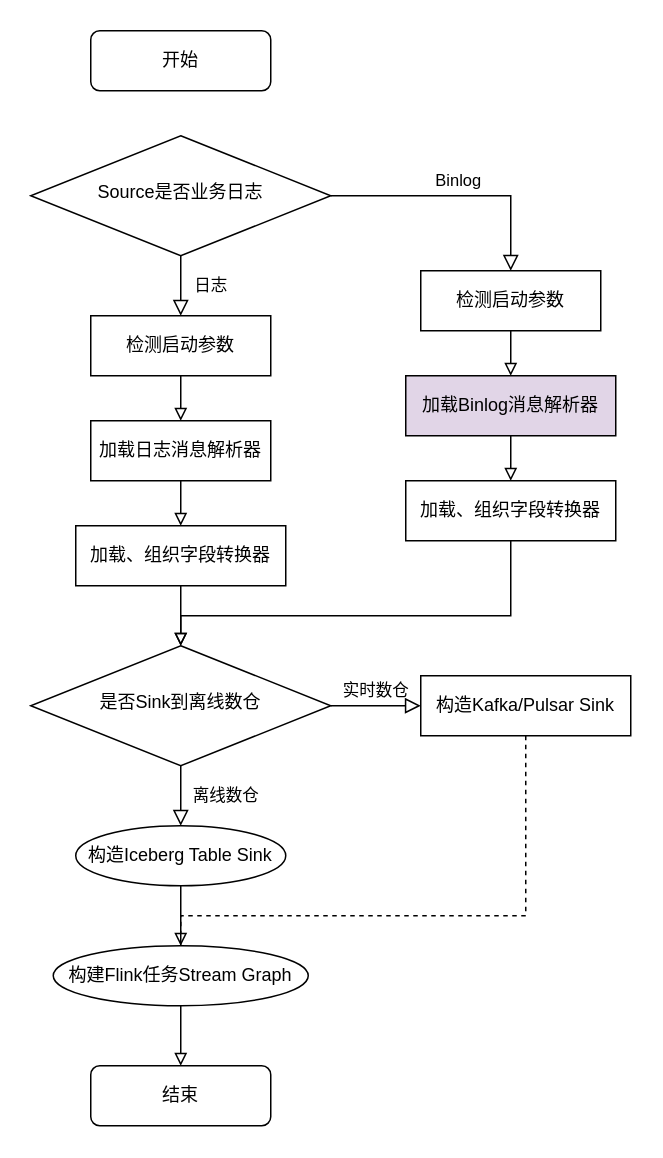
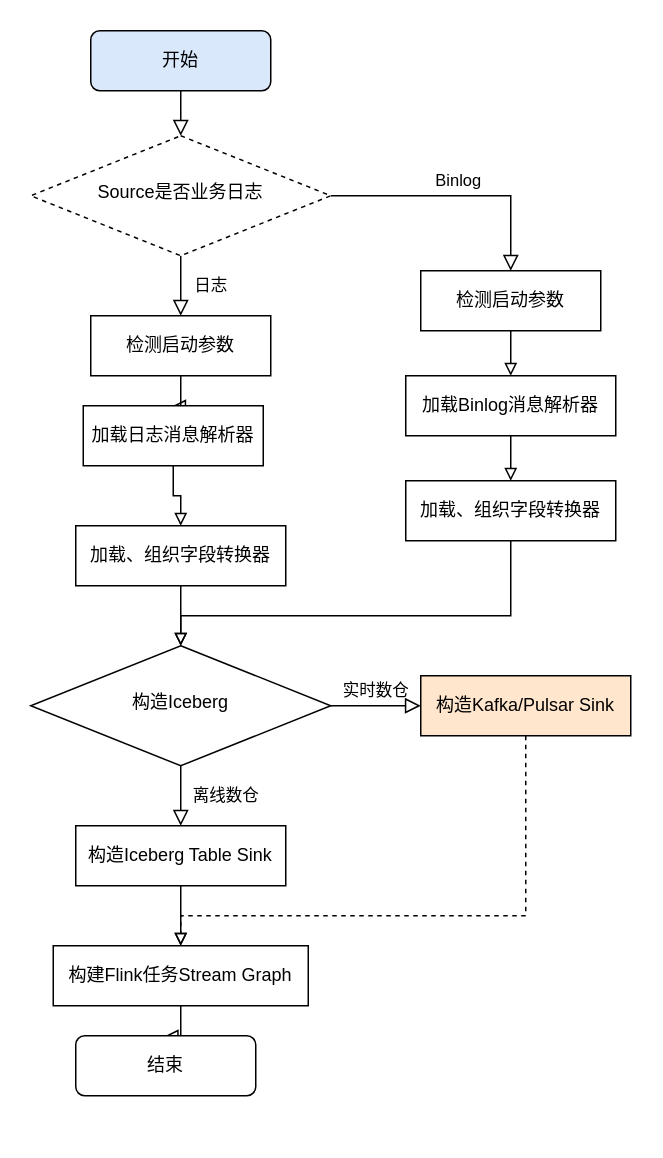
node "开始": fillcolor #ffffff -> #dae8fc
edge "开始" -> "Source是否业务日志": added
node "Source是否业务日志": style solid -> dashed
node "加载Binlog消息解析器": fillcolor #e1d5e7 -> #ffffff
node "加载日志消息解析器": moved (181, 451) -> (173, 436)
node "是否Sink到离线数仓": label "是否Sink到离线数仓" -> "构造Iceberg"
node "构造Kafka/Pulsar Sink": fillcolor #ffffff -> #ffe6cc
node "构造Iceberg Table Sink": shape ellipse -> rectangle
edge "构造Iceberg Table Sink" -- "构建Flink任务Stream Graph": arrowhead none -> block
node "构建Flink任务Stream Graph": shape ellipse -> rectangle
node "结束": moved (181, 1096) -> (166, 1066)
